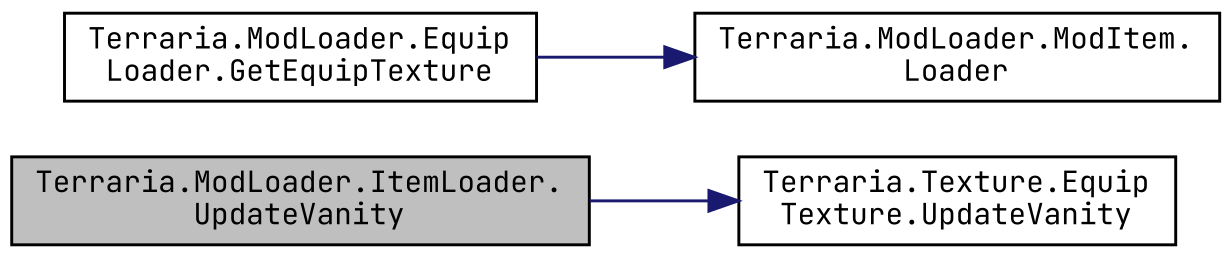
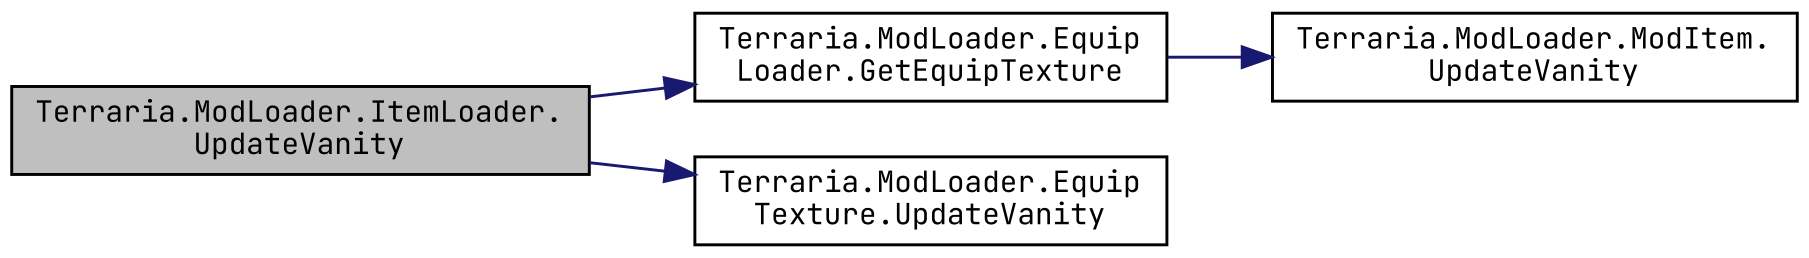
node "Terraria.ModLoader.ModItem. Loader": label "Terraria.ModLoader.ModItem. Loader" -> "Terraria.ModLoader.ModItem. UpdateVanity"
edge "Terraria.ModLoader.ItemLoader. UpdateVanity" -> "Terraria.ModLoader.Equip Loader.GetEquipTexture": added
node "Terraria.Texture.Equip Texture.UpdateVanity": label "Terraria.Texture.Equip Texture.UpdateVanity" -> "Terraria.ModLoader.Equip Texture.UpdateVanity"
